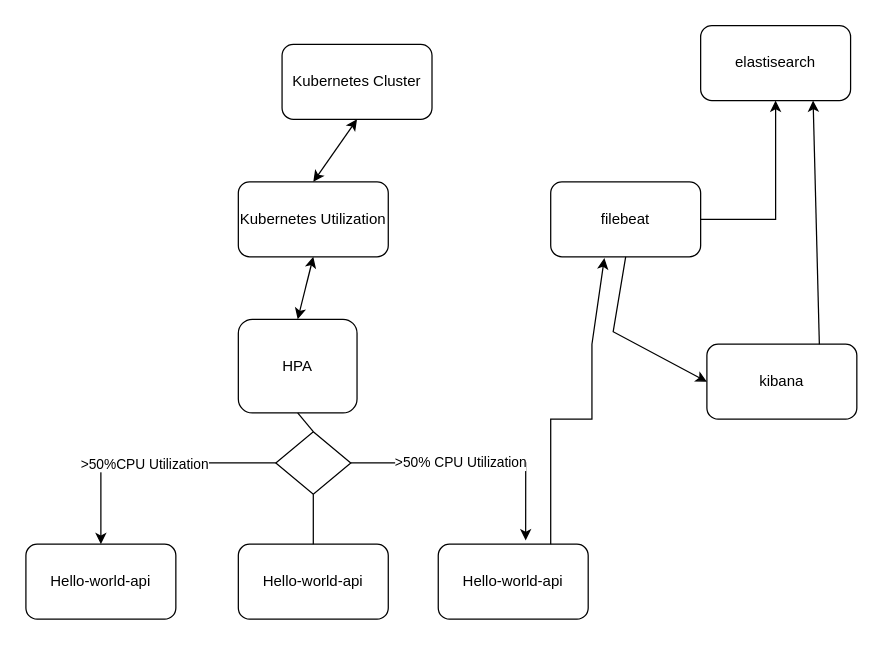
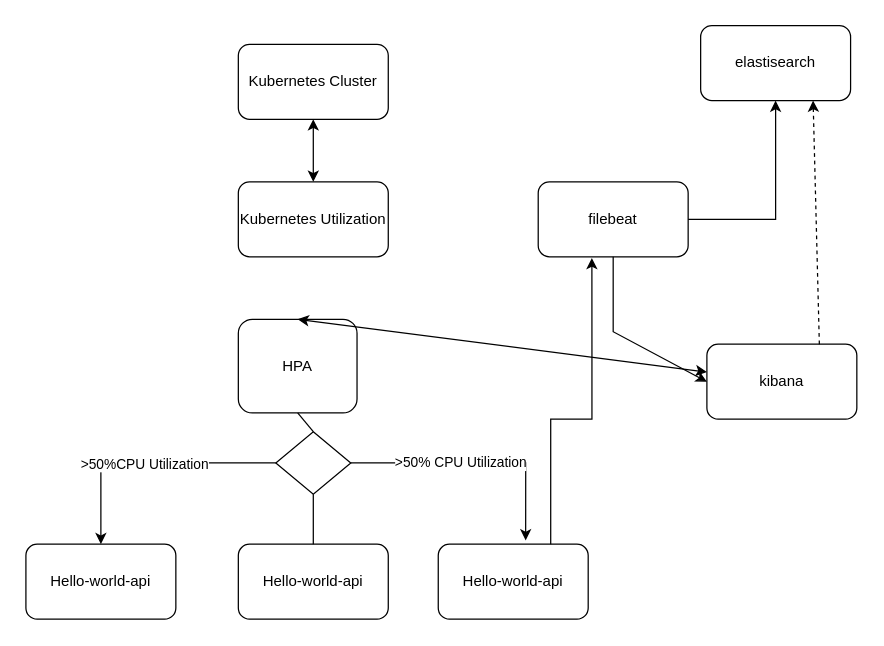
node "Kubernetes Cluster": moved (357, 82) -> (313, 82)
node "filebeat": moved (626, 219) -> (613, 219)
edge "kibana" -> "elastisearch": style solid -> dashed
edge "Kubernetes Utilization" -- "HPA": now "kibana" -- "HPA"
